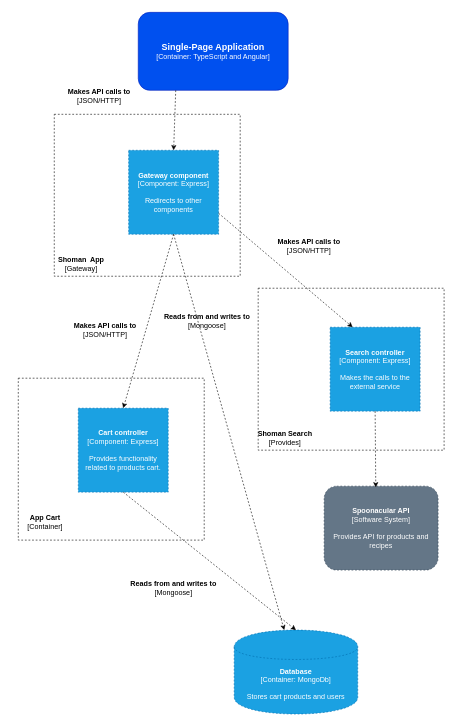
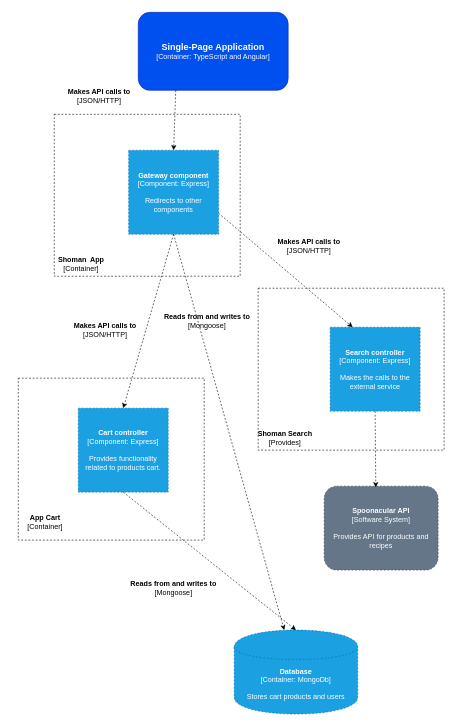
node "Shoman App [Gateway]": label "Shoman App [Gateway]" -> "Shoman App [Container]"
